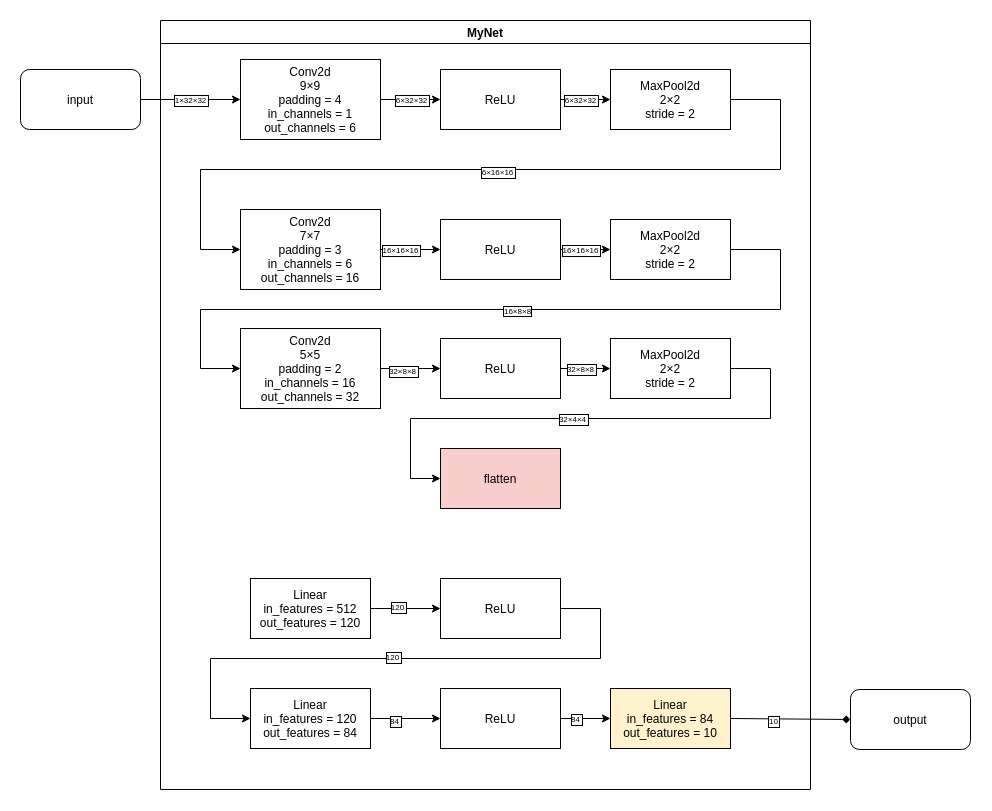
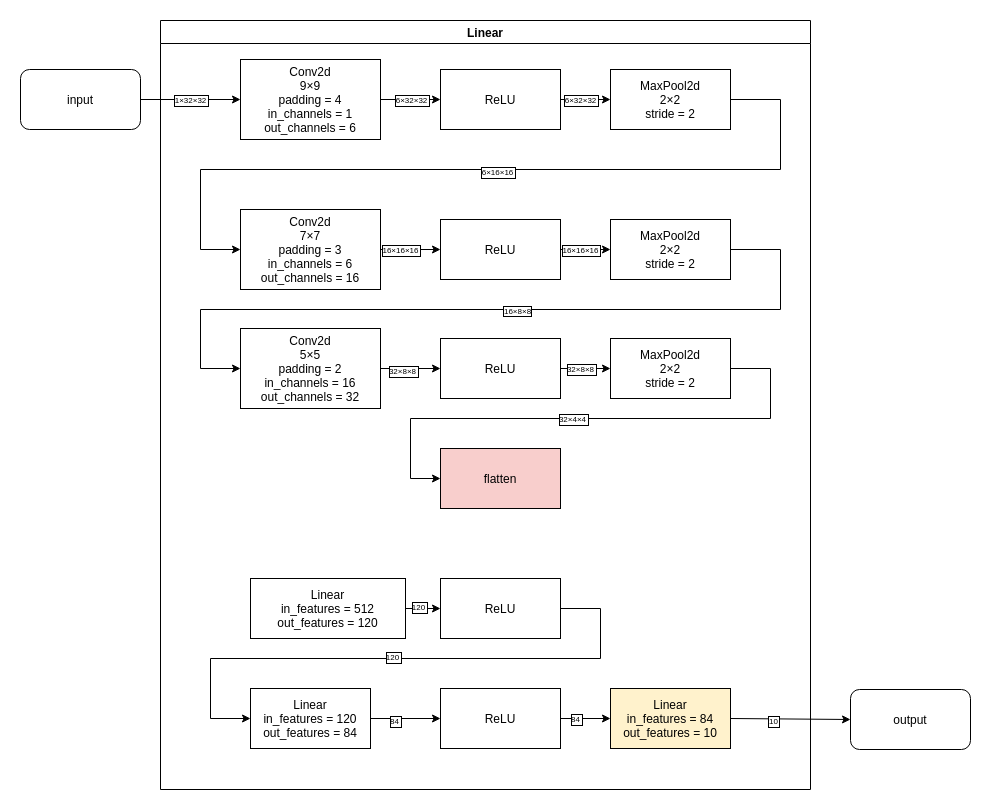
node "MyNet": label "MyNet" -> "Linear"
node "Linear in_features = 512 out_features = 120": size 120x60 -> 155x60
edge "Linear in_features = 84 out_features = 10" -> "output": arrowhead diamond -> classic
